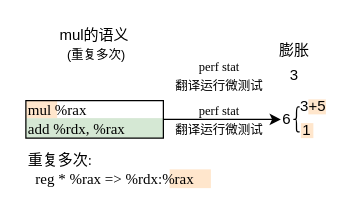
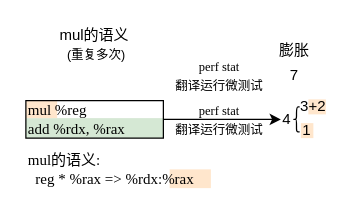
node "3": label "3" -> "7"
node "3+5": label "3+5" -> "3+2"
node "mul %rax add %rdx, %rax": label "mul %rax add %rdx, %rax" -> "mul %reg add %rdx, %rax"
node "6": label "6" -> "4"
node "重复多次: reg * %rax => %rdx:%rax": label "重复多次: reg * %rax => %rdx:%rax" -> "mul的语义: reg * %rax => %rdx:%rax"
